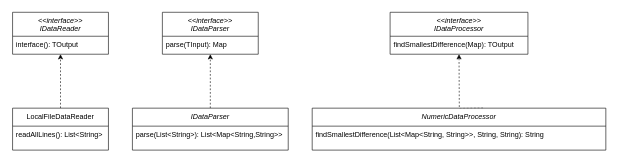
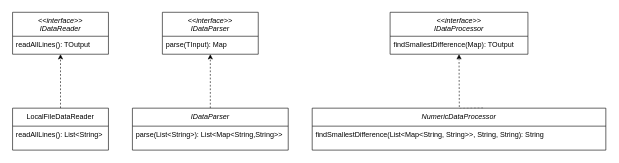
node "interface(): TOutput": label "interface(): TOutput" -> "readAllLines(): TOutput"
